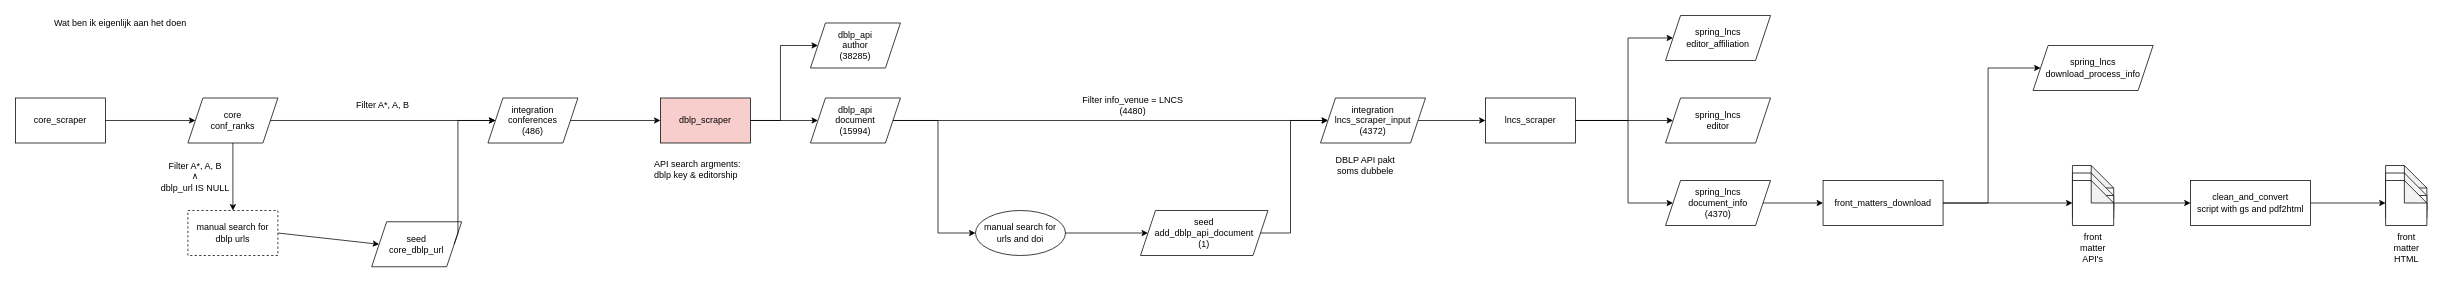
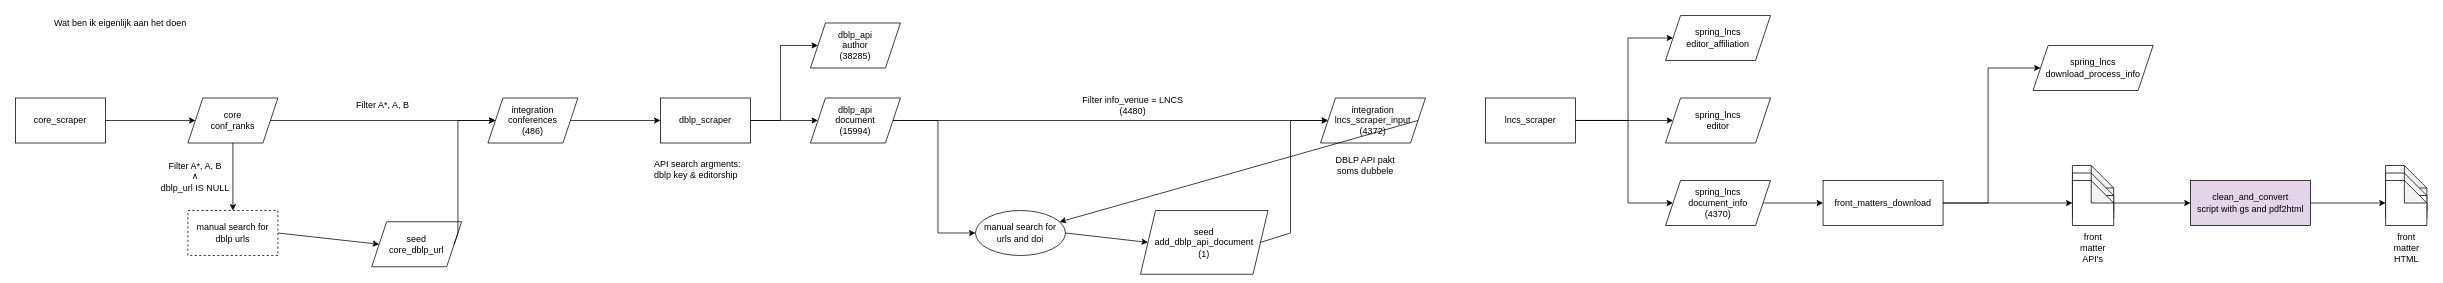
node "dblp_scraper": fillcolor #f8cecc -> #ffffff
edge "integration lncs_scraper_input (4372)" -> "lncs_scraper": now "integration lncs_scraper_input (4372)" -> "manual search for urls and doi"
node "clean_and_convert script with gs and pdf2html": fillcolor #ffffff -> #e1d5e7
node "seed add_dblp_api_document (1)": size 128x45 -> 128x64
